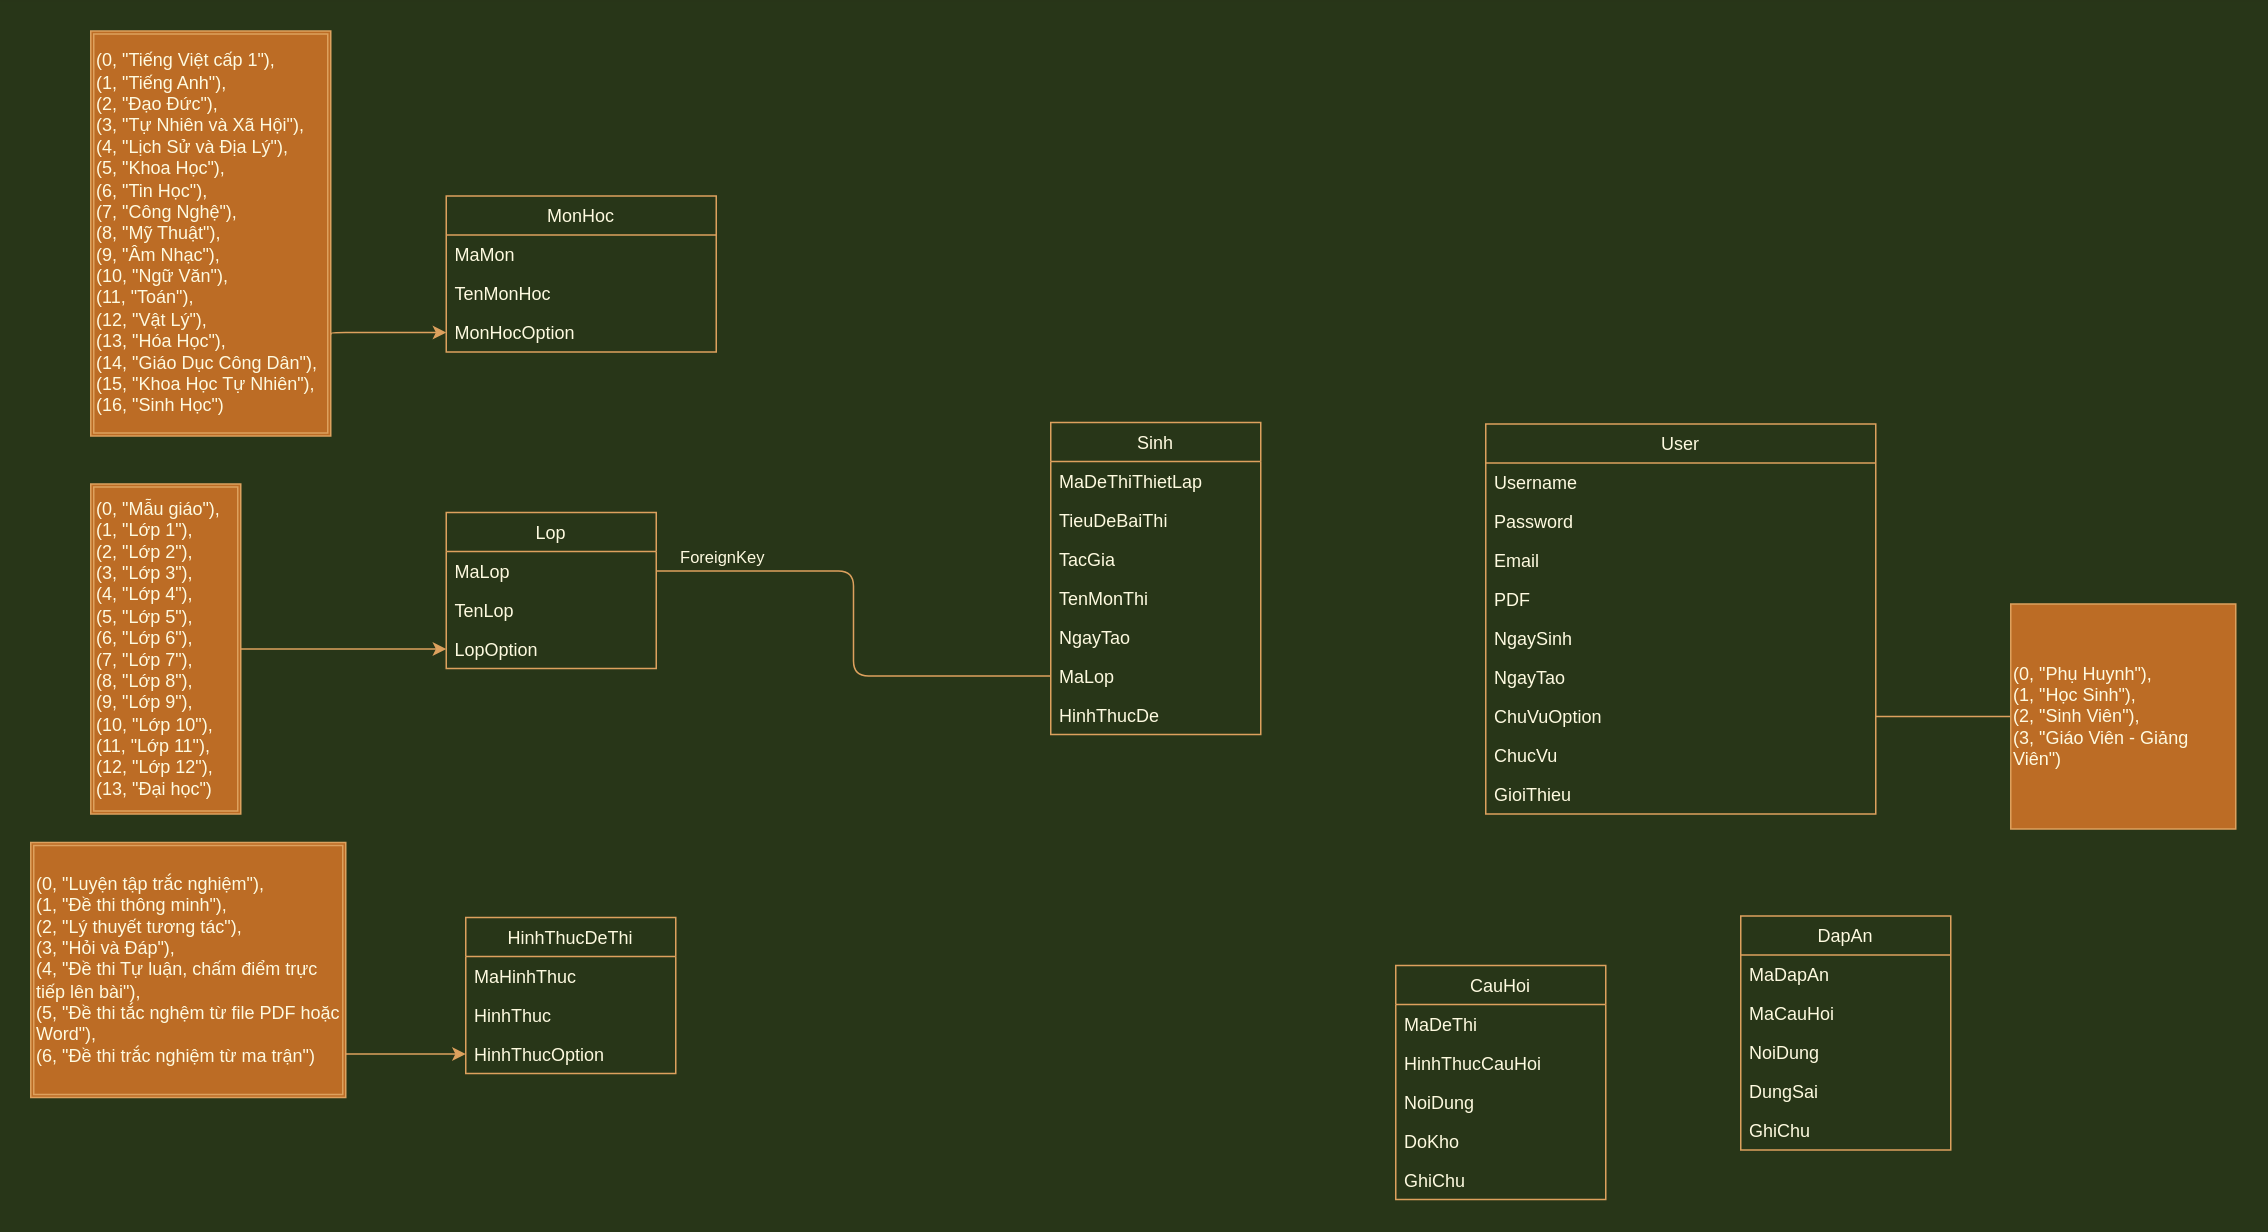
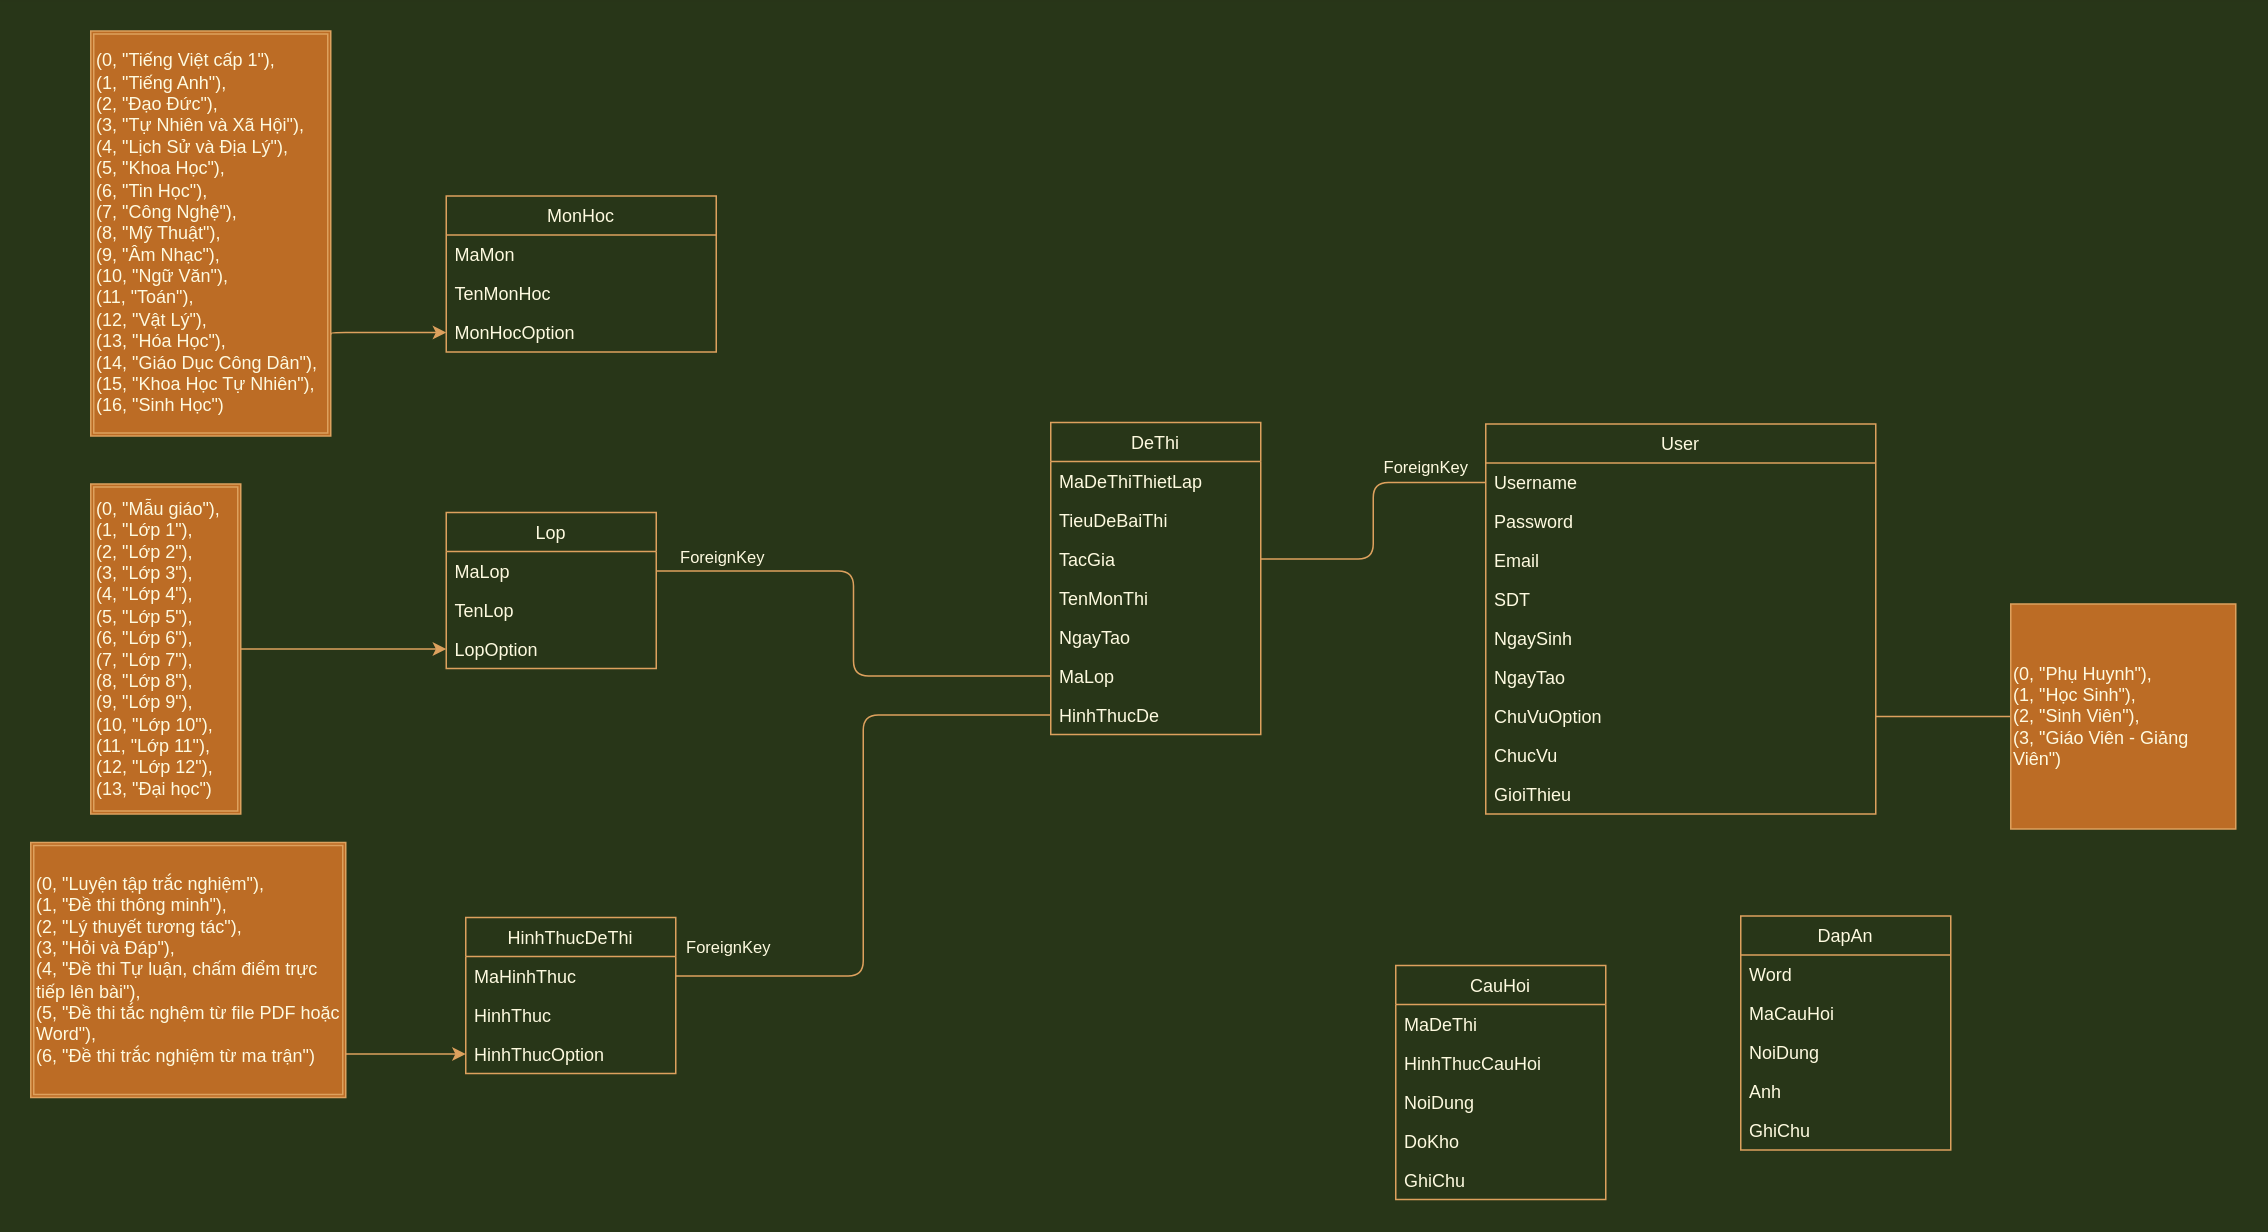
node "Sinh": label "Sinh" -> "DeThi"
edge "Username" -- "TacGia": added, label "ForeignKey"
node "PDF": label "PDF" -> "SDT"
edge "HinhThucDe" -- "MaHinhThuc": added, label "ForeignKey"
node "MaDapAn": label "MaDapAn" -> "Word"
node "DungSai": label "DungSai" -> "Anh"
